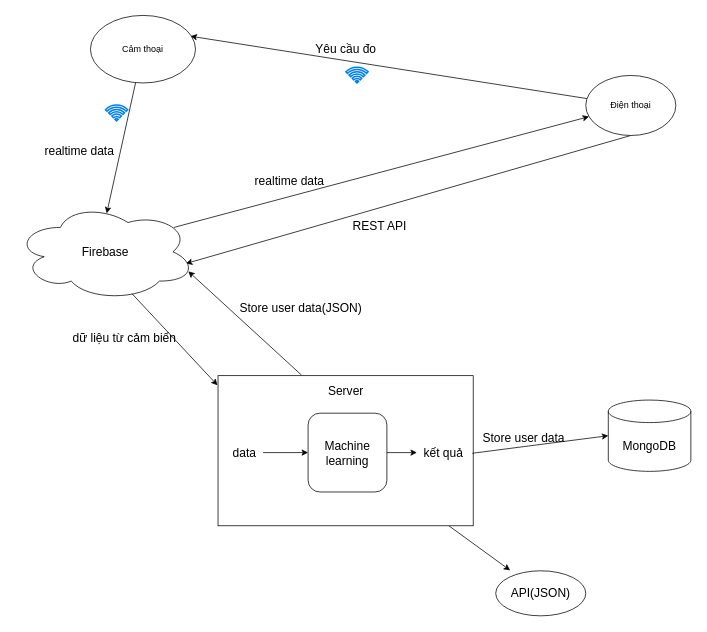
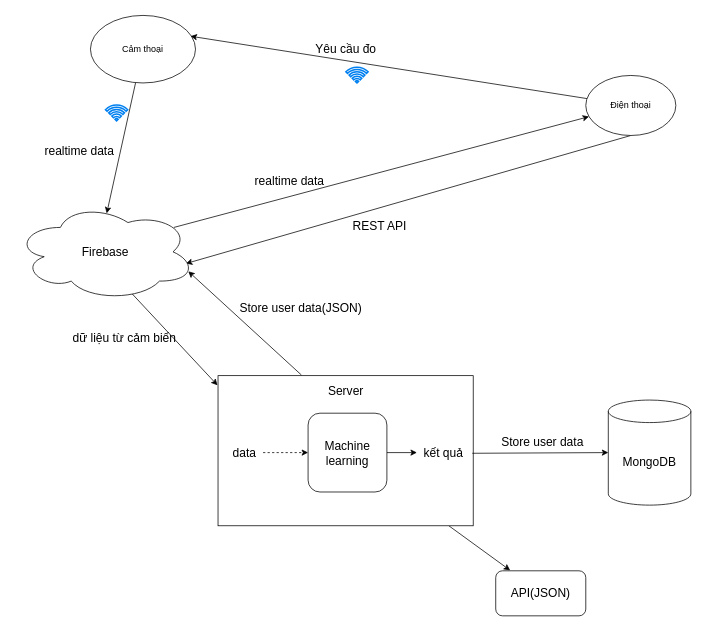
node "MongoDB": size 83x71 -> 83x105
node "Store user data": moved (523, 437) -> (542, 441)
edge "data" -> "Machine learning": style solid -> dashed
node "API(JSON)": shape ellipse -> rounded rectangle
